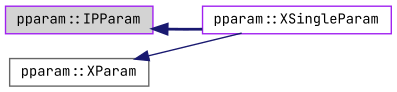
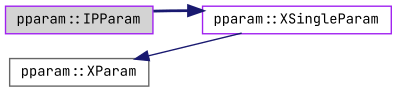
edge "pparam::XSingleParam" -> "pparam::IPParam": reversed
